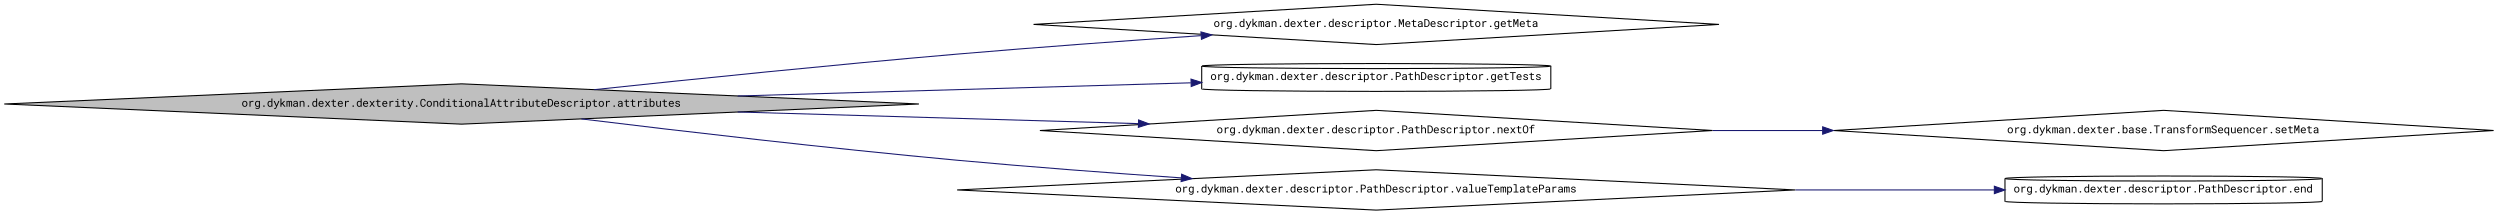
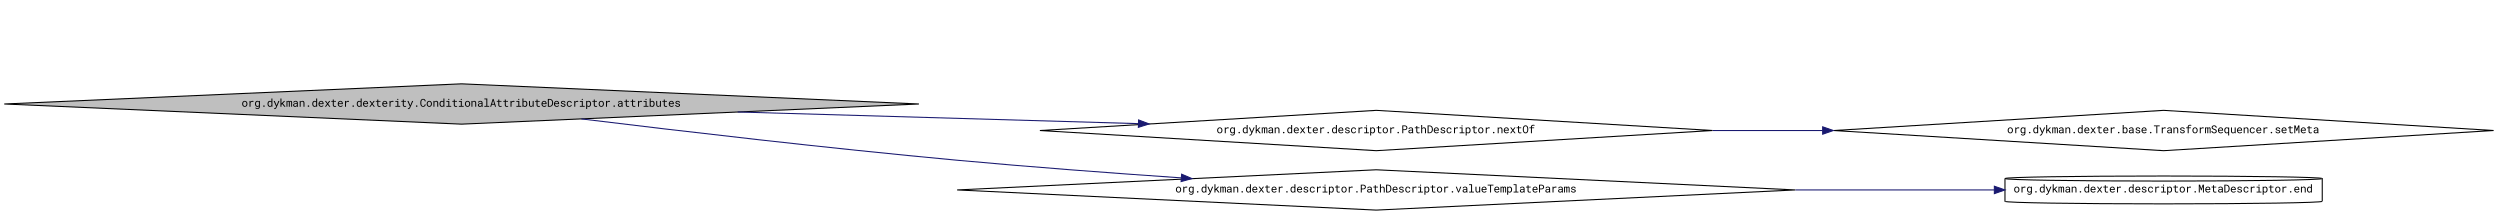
node "org.dykman.dexter.descriptor.MetaDescriptor.getMeta": removed
node "org.dykman.dexter.descriptor.PathDescriptor.getTests": removed
node "org.dykman.dexter.descriptor.PathDescriptor.end": label "org.dykman.dexter.descriptor.PathDescriptor.end" -> "org.dykman.dexter.descriptor.MetaDescriptor.end"
